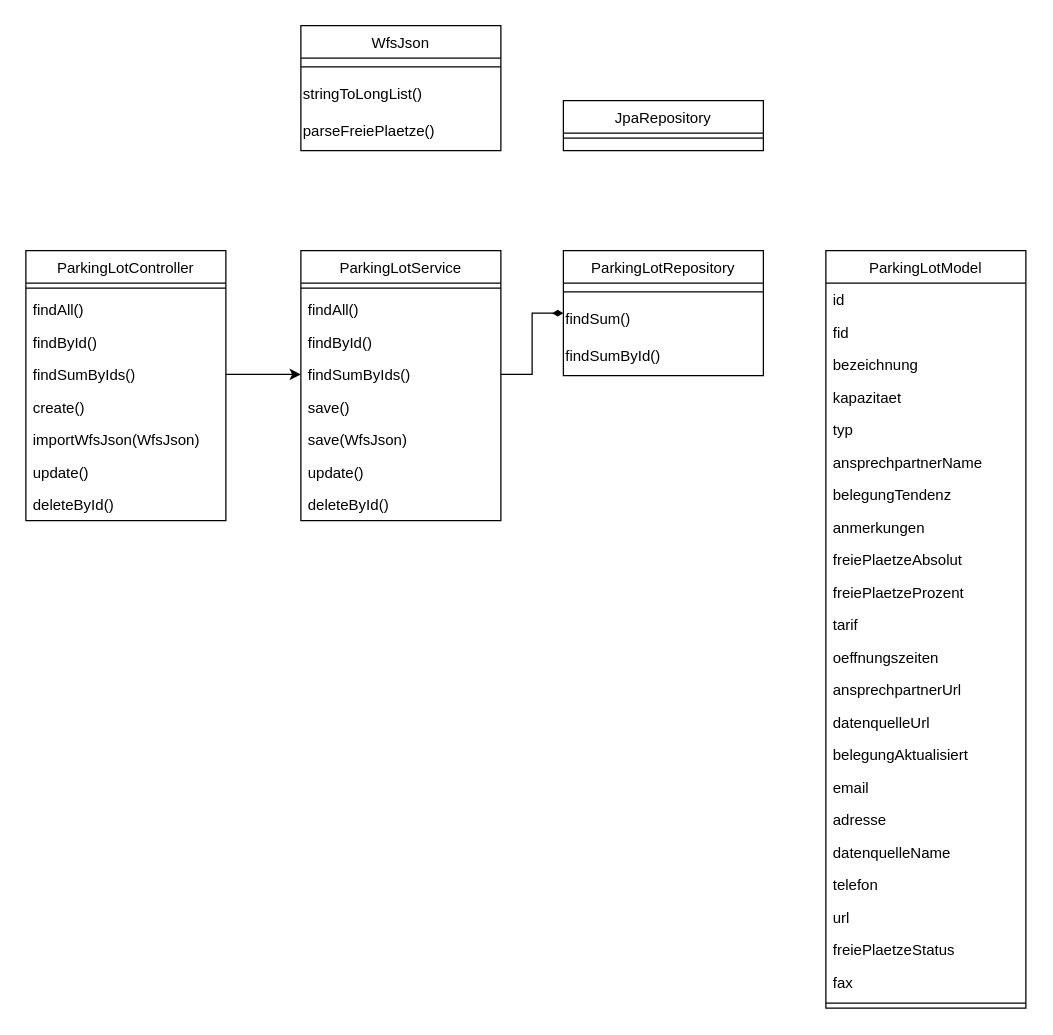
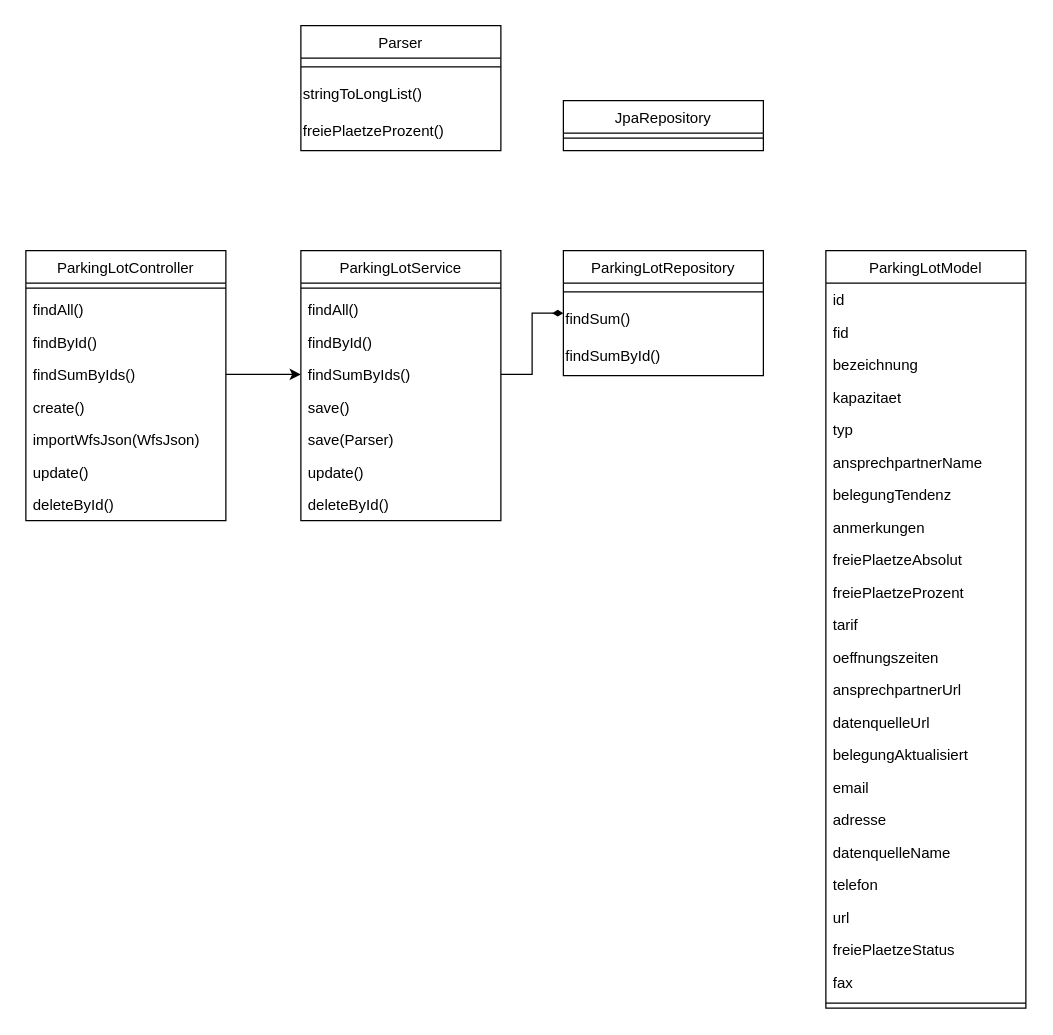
node "WfsJson": label "WfsJson" -> "Parser"
node "parseFreiePlaetze()": label "parseFreiePlaetze()" -> "freiePlaetzeProzent()"
node "save(WfsJson)": label "save(WfsJson)" -> "save(Parser)"
